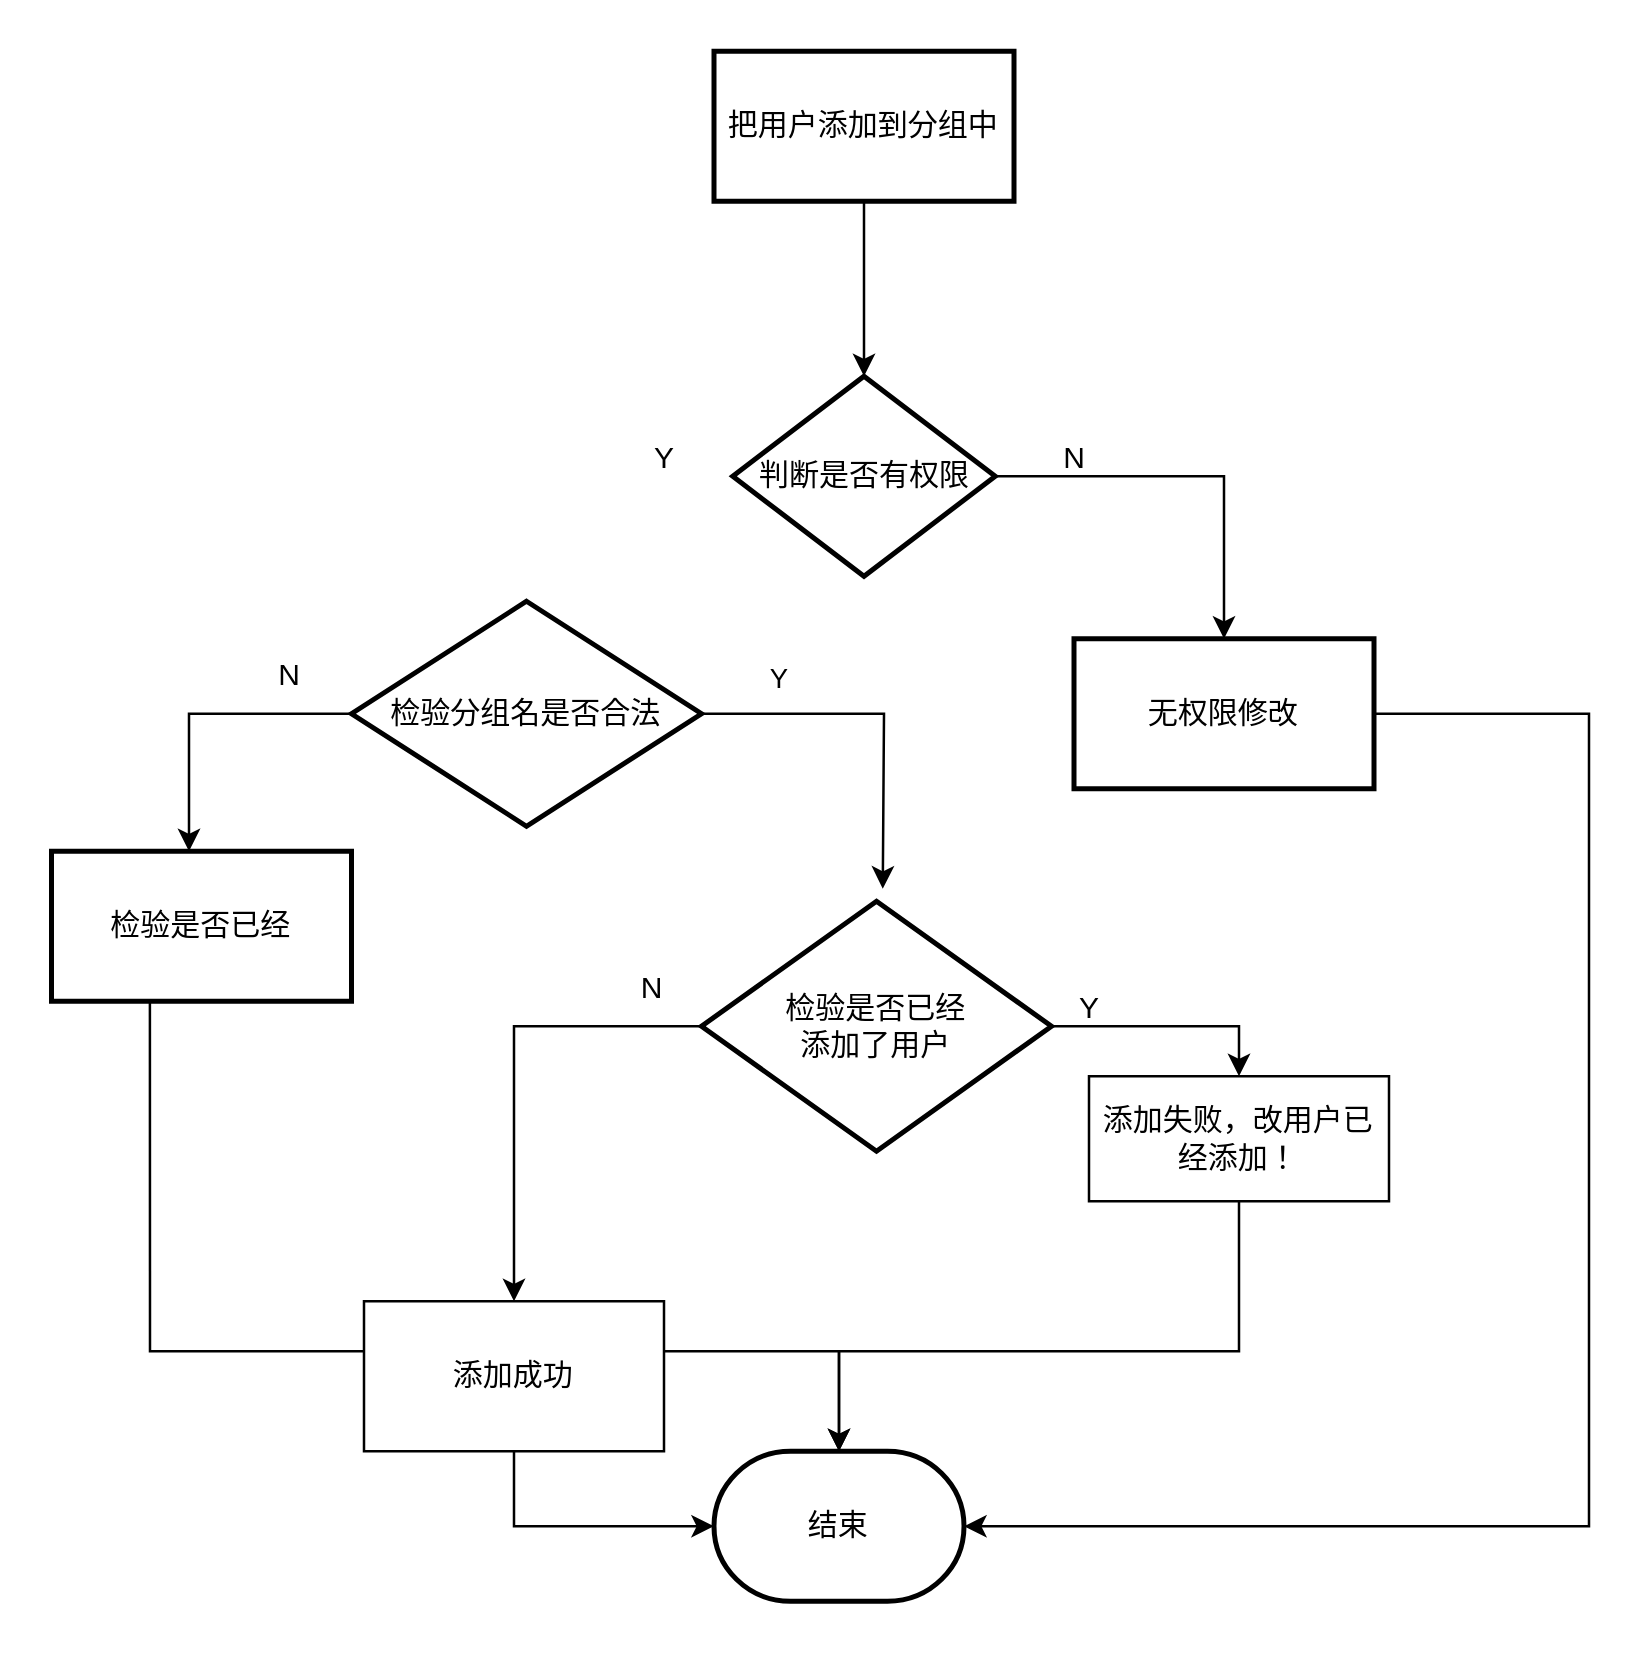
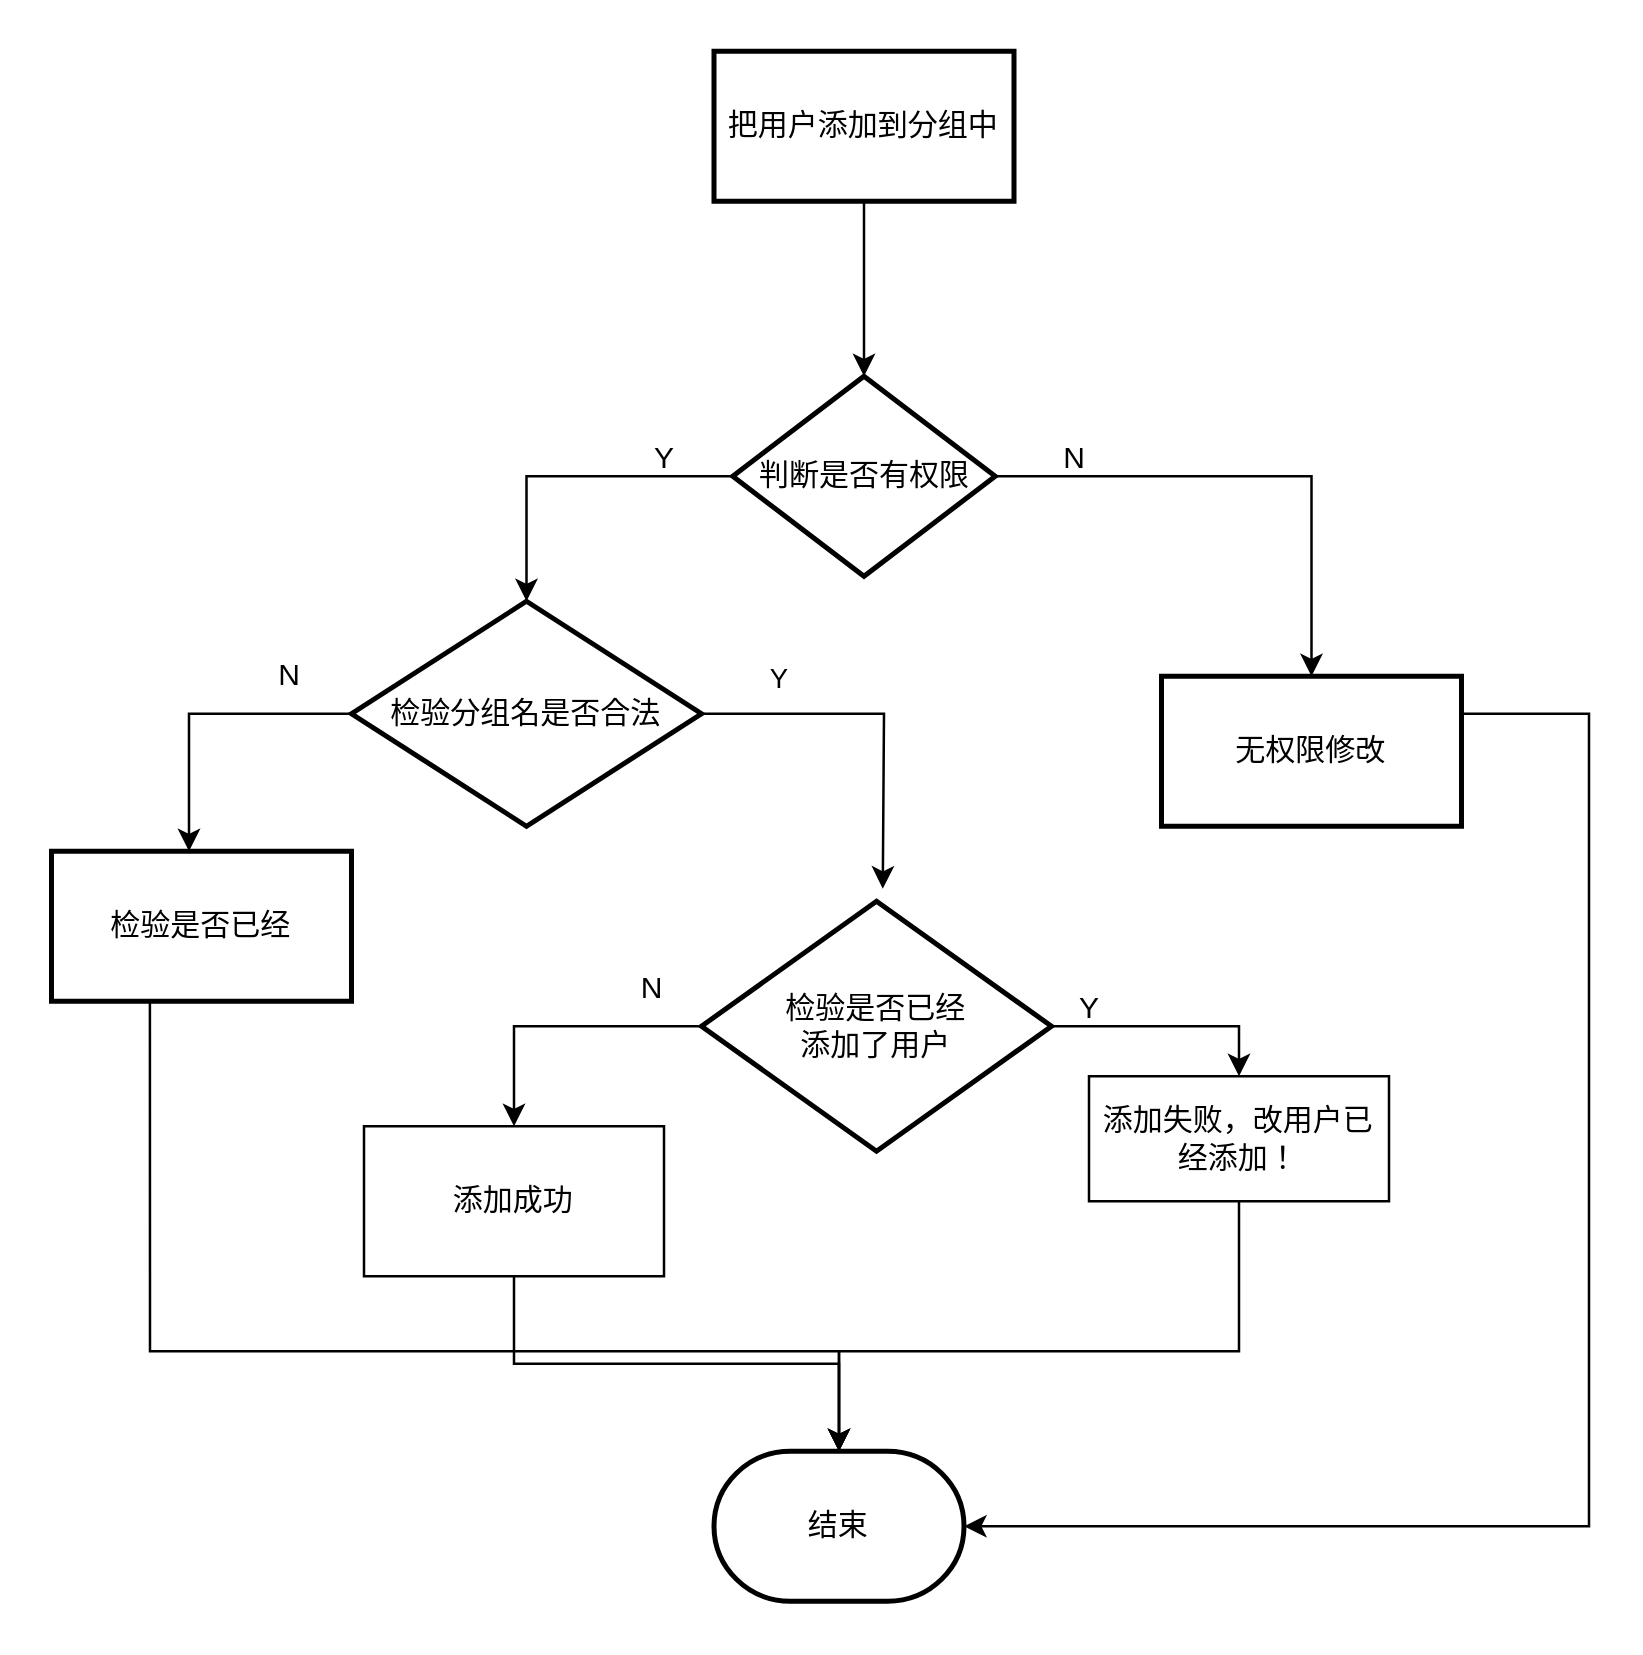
edge "判断是否有权限" -> "检验分组名是否合法": added
node "无权限修改": moved (1224, 714) -> (1311, 751)
node "添加成功": moved (514, 1376) -> (514, 1201)
